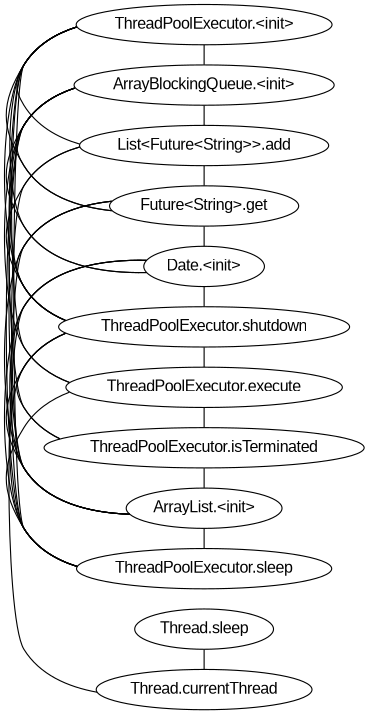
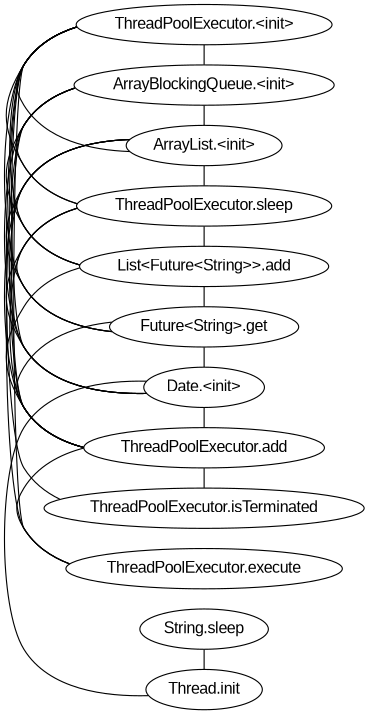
edge "ArrayBlockingQueue.<init>" -- "Future<String>.get": removed
node "ThreadPoolExecutor.shutdown": label "ThreadPoolExecutor.shutdown" -> "ThreadPoolExecutor.add"
edge "ThreadPoolExecutor.execute" -- "ThreadPoolExecutor.isTerminated": removed
edge "ThreadPoolExecutor.execute" -- "ThreadPoolExecutor.sleep": now "List<Future<String>>.add" -- "ThreadPoolExecutor.sleep"
edge "ThreadPoolExecutor.isTerminated" -- "ArrayList.<init>": now "ThreadPoolExecutor.<init>" -- "ArrayList.<init>"
node "Thread.sleep": label "Thread.sleep" -> "String.sleep"
node "Thread.currentThread": label "Thread.currentThread" -> "Thread.init"
